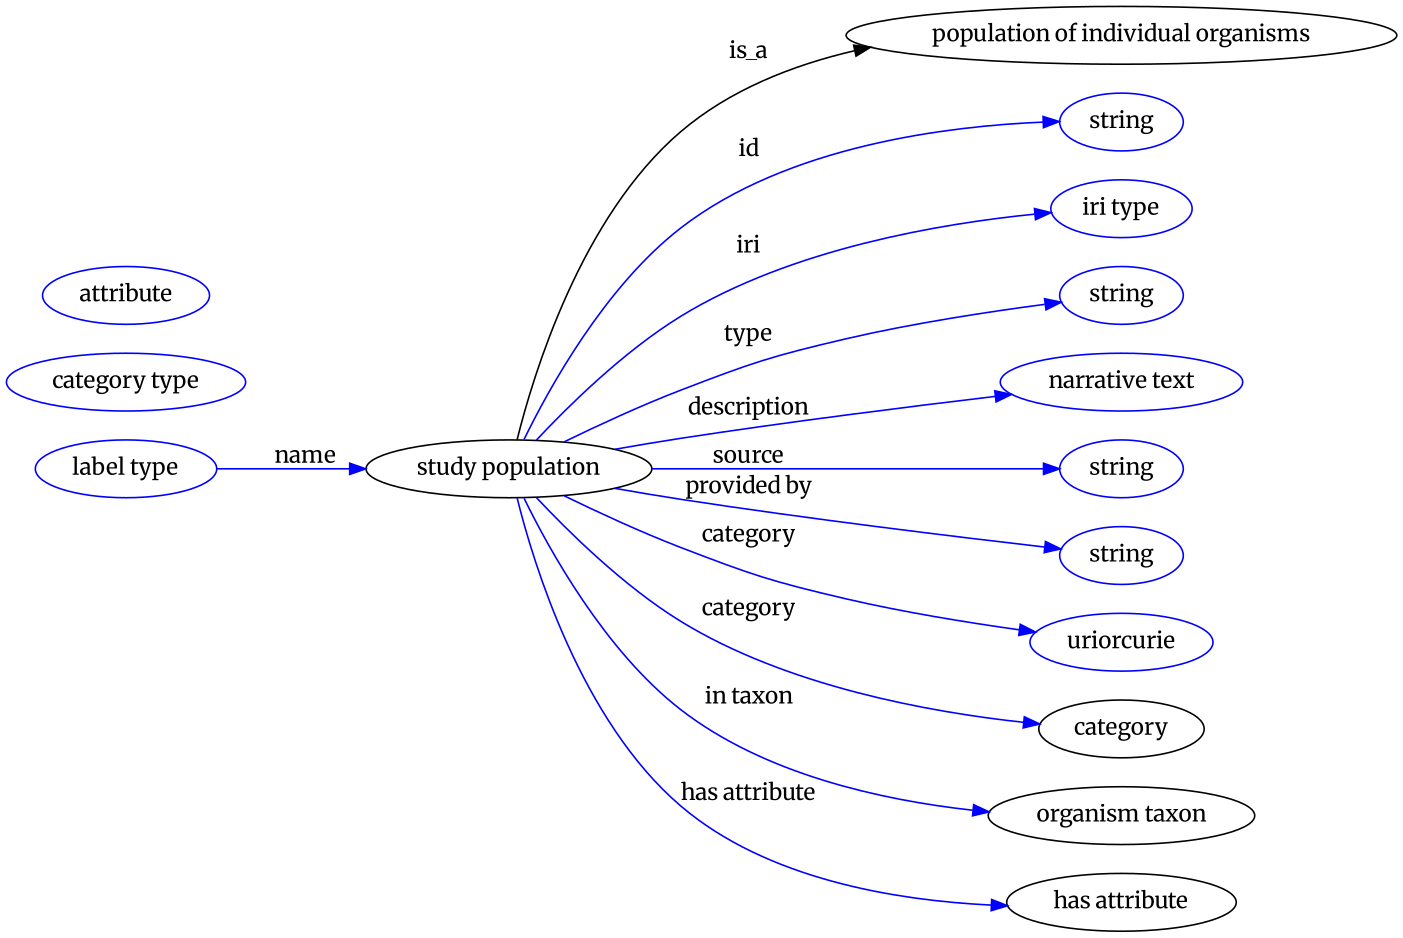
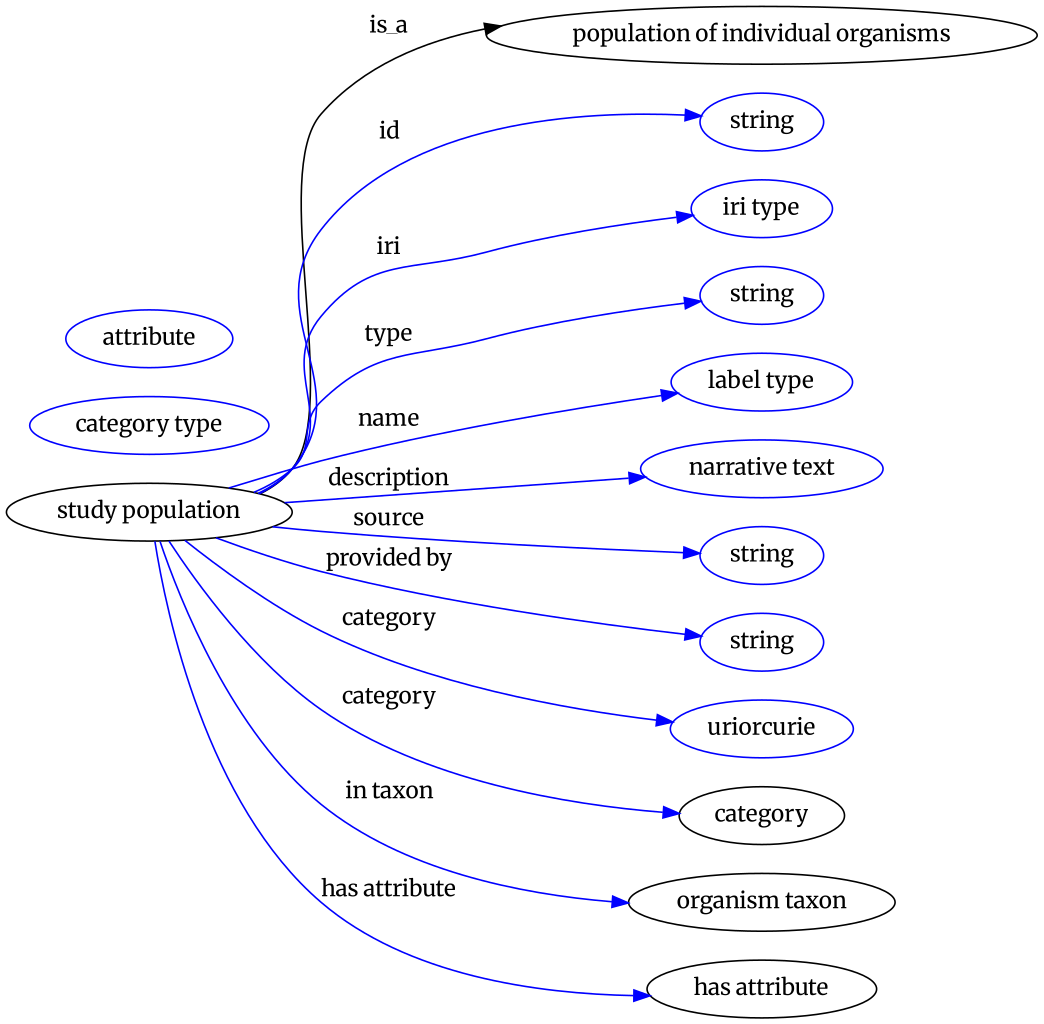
edge "label type" -> "study population": reversed
